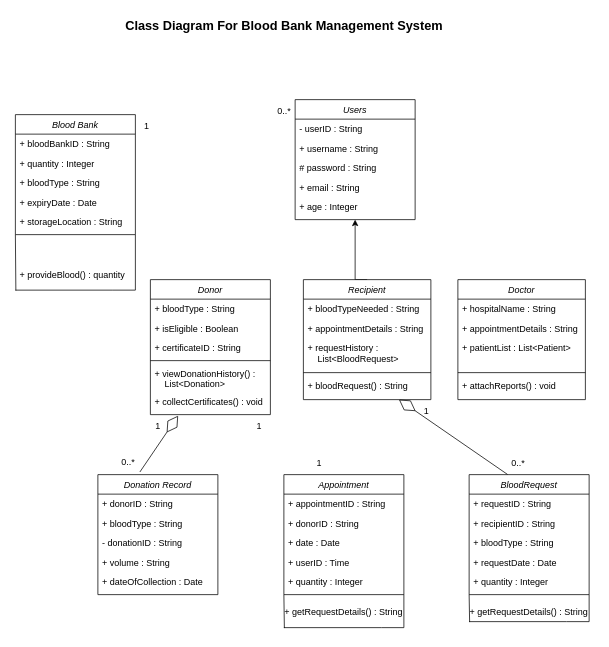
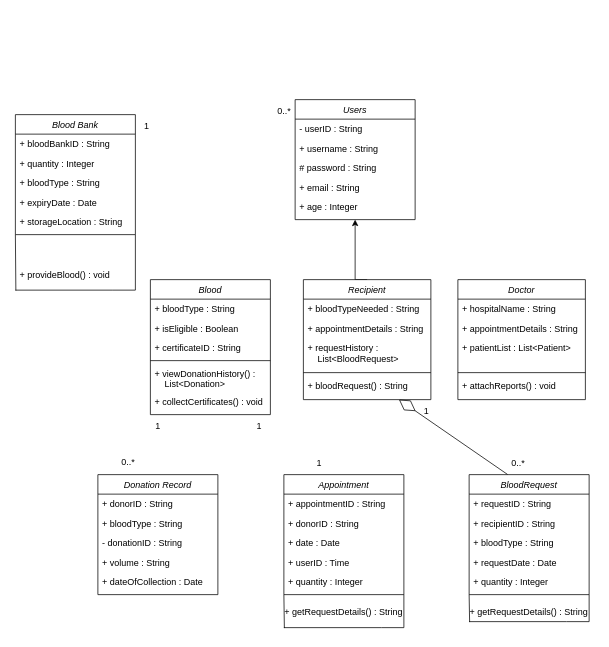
node "Class Diagram For Blood Bank Management System": removed
node "+ provideBlood() : quantity": label "+ provideBlood() : quantity" -> "+ provideBlood() : void"
node "Donor": label "Donor" -> "Blood"
edge "Donation Record" -> "+ collectCertificates() : void": removed
